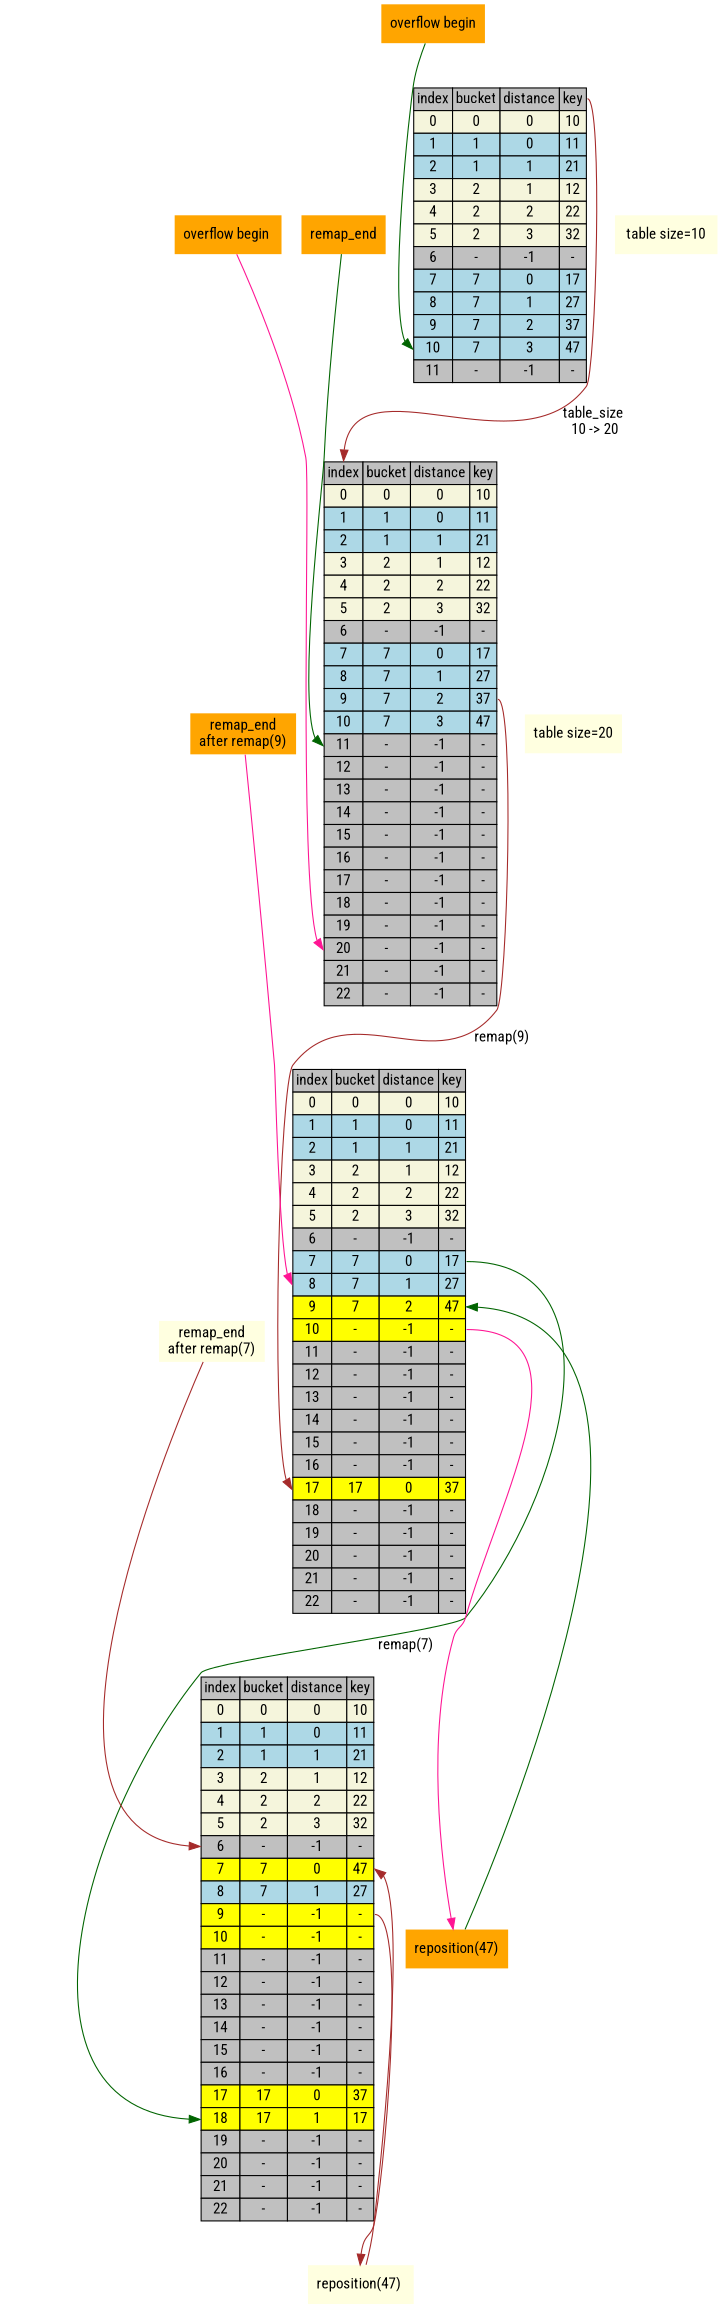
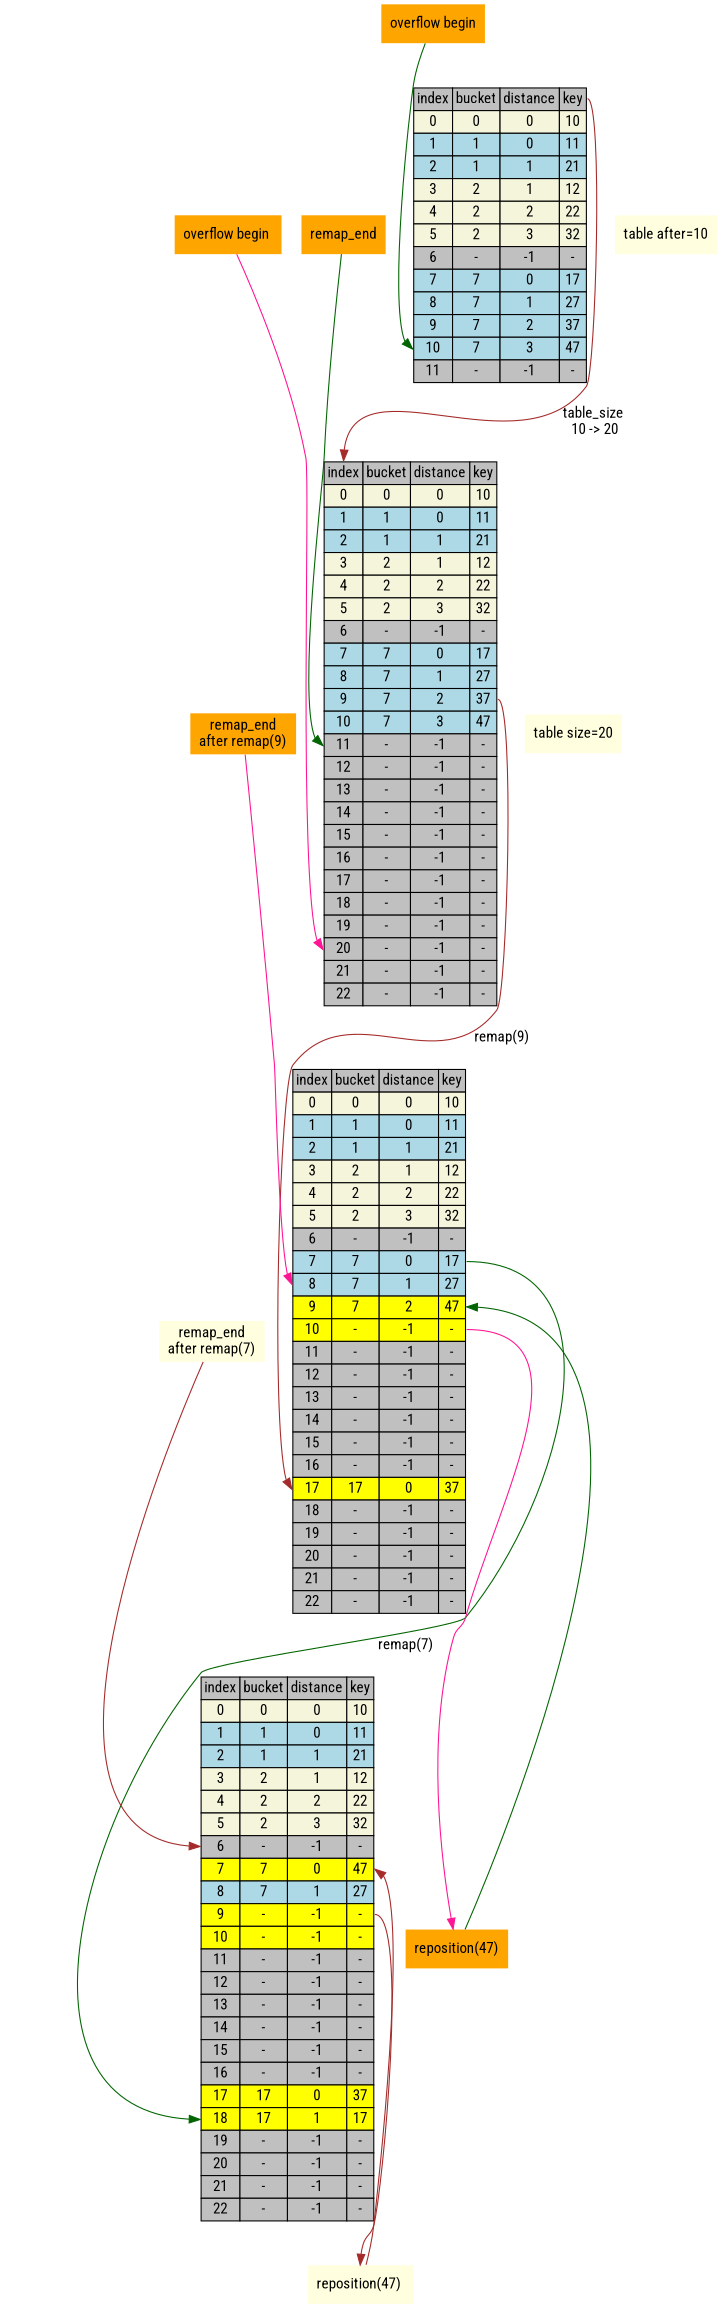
node "table size=10": label "table size=10" -> "table after=10"
